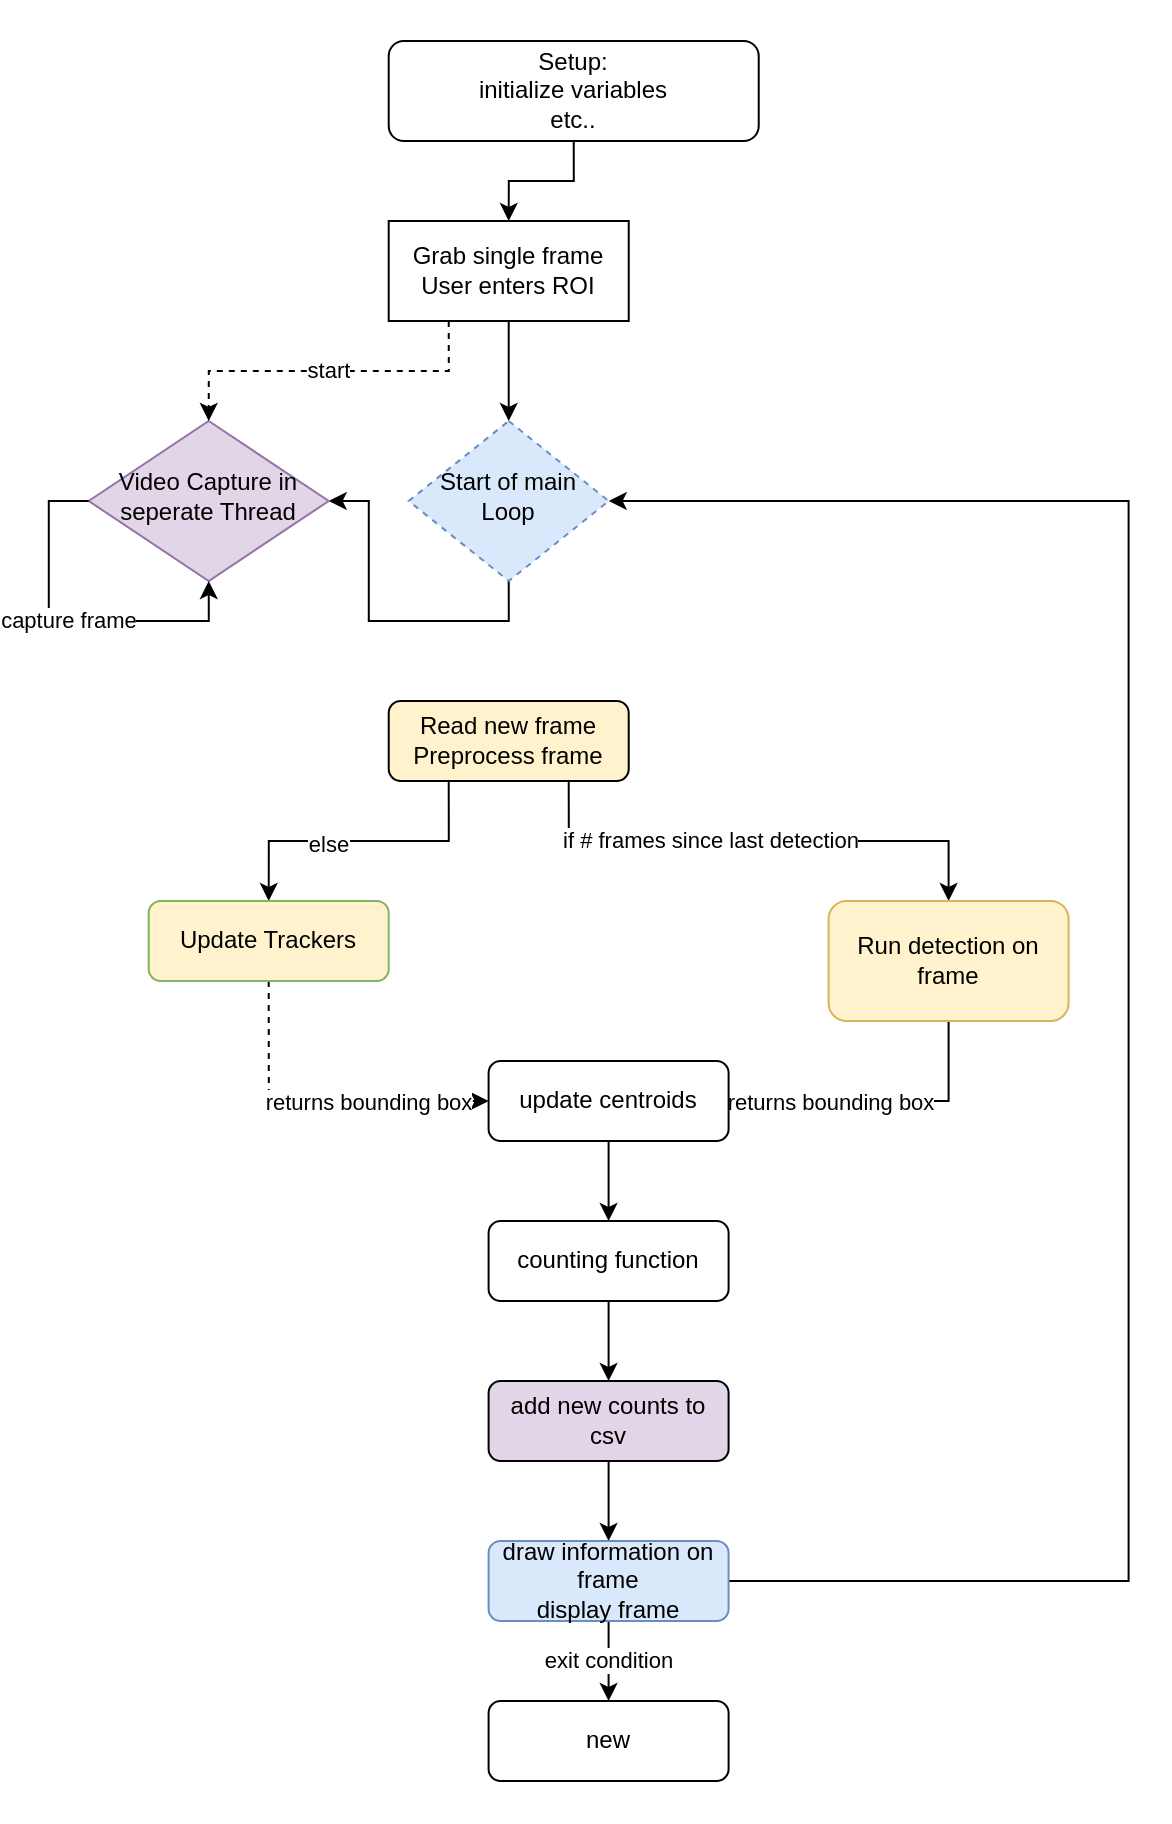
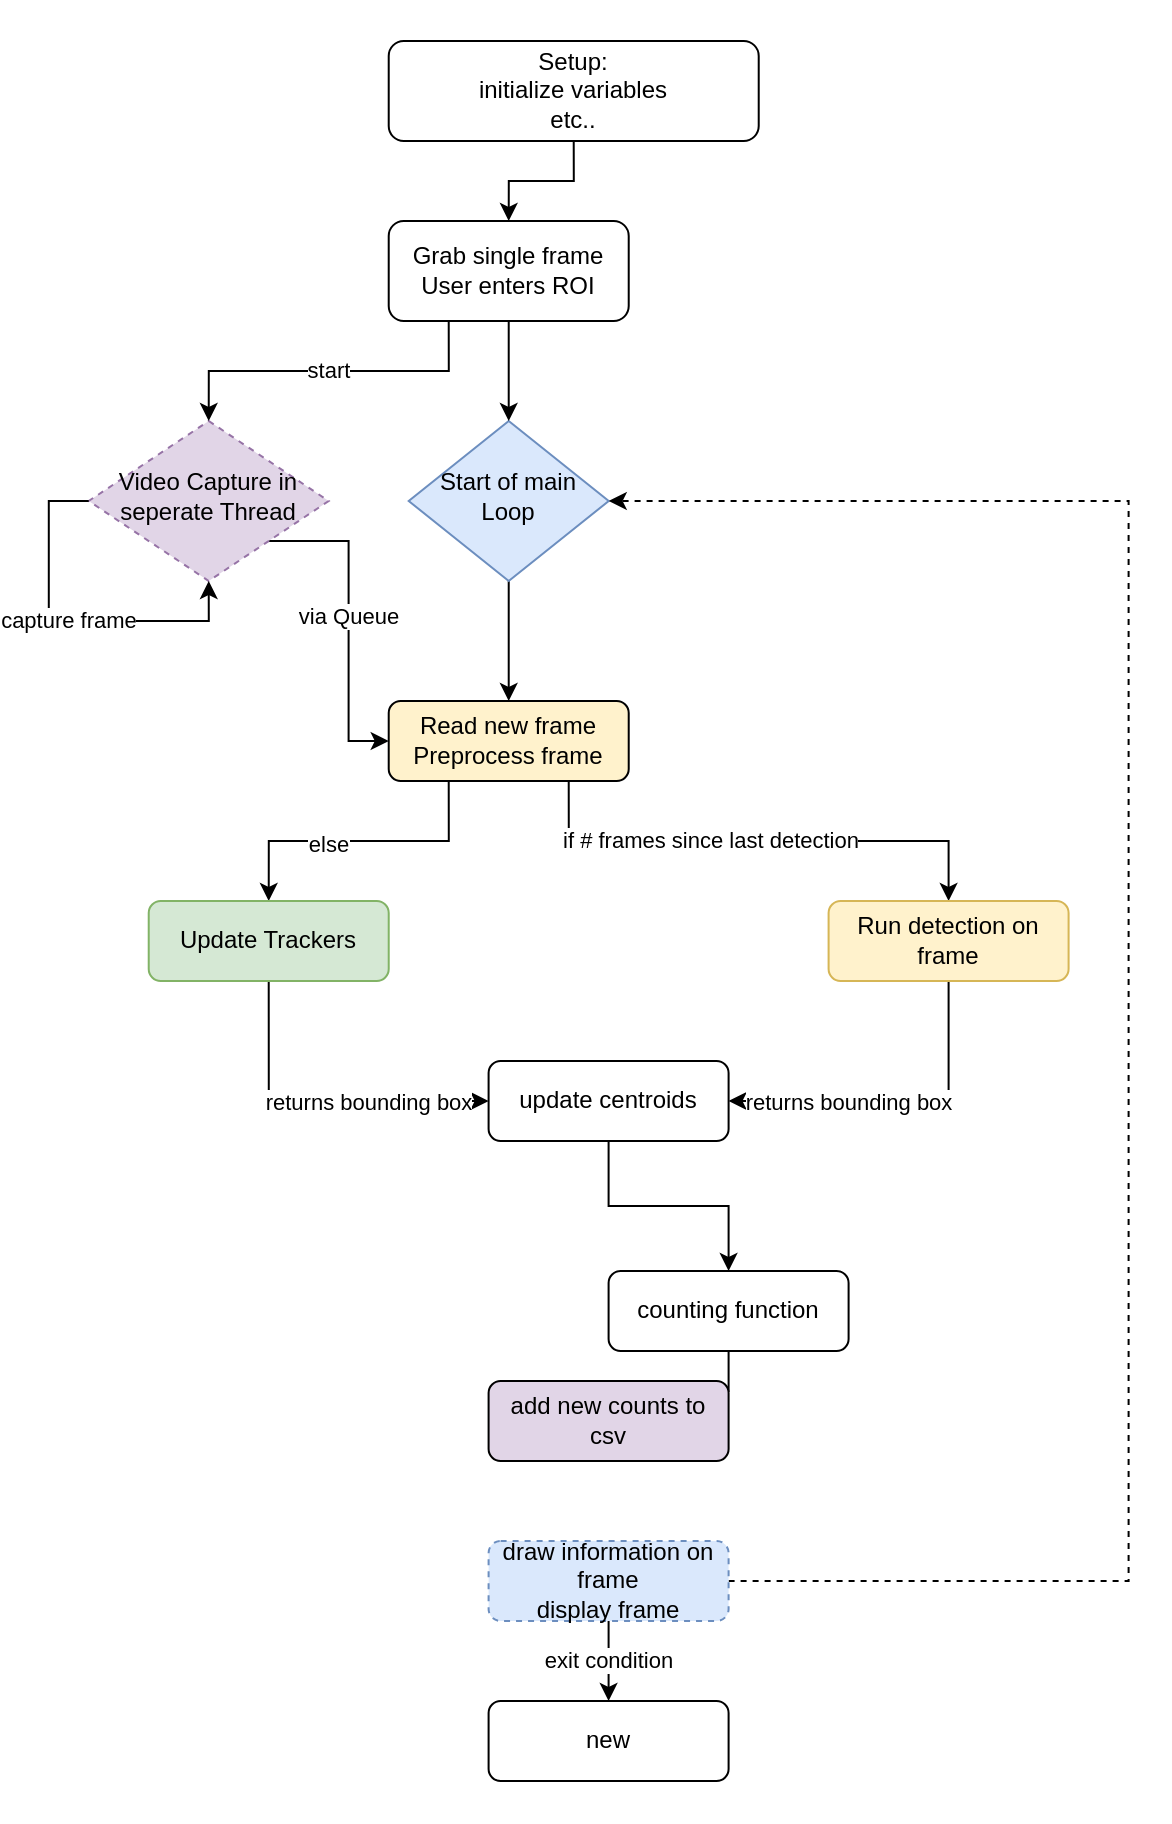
node "Grab single frame User enters ROI": shape rectangle -> rounded rectangle
edge "Grab single frame User enters ROI" -> "Video Capture in seperate Thread": style dashed -> solid
node "Video Capture in seperate Thread": style solid -> dashed
node "Start of main Loop": style dashed -> solid
edge "Video Capture in seperate Thread" -> "Read new frame Preprocess frame": added, label "via Queue"
edge "Start of main Loop" -> "Video Capture in seperate Thread": now "Start of main Loop" -> "Read new frame Preprocess frame"
node "Update Trackers": fillcolor #fff2cc -> #d5e8d4
node "Run detection on frame": size 240x120 -> 240x80
edge "draw information on frame display frame" -> "Start of main Loop": style solid -> dashed
edge "Update Trackers" -> "update centroids": style dashed -> solid
node "counting function": moved (609, 1261) -> (729, 1311)
edge "add new counts to csv" -> "draw information on frame display frame": removed
node "draw information on frame display frame": style solid -> dashed
